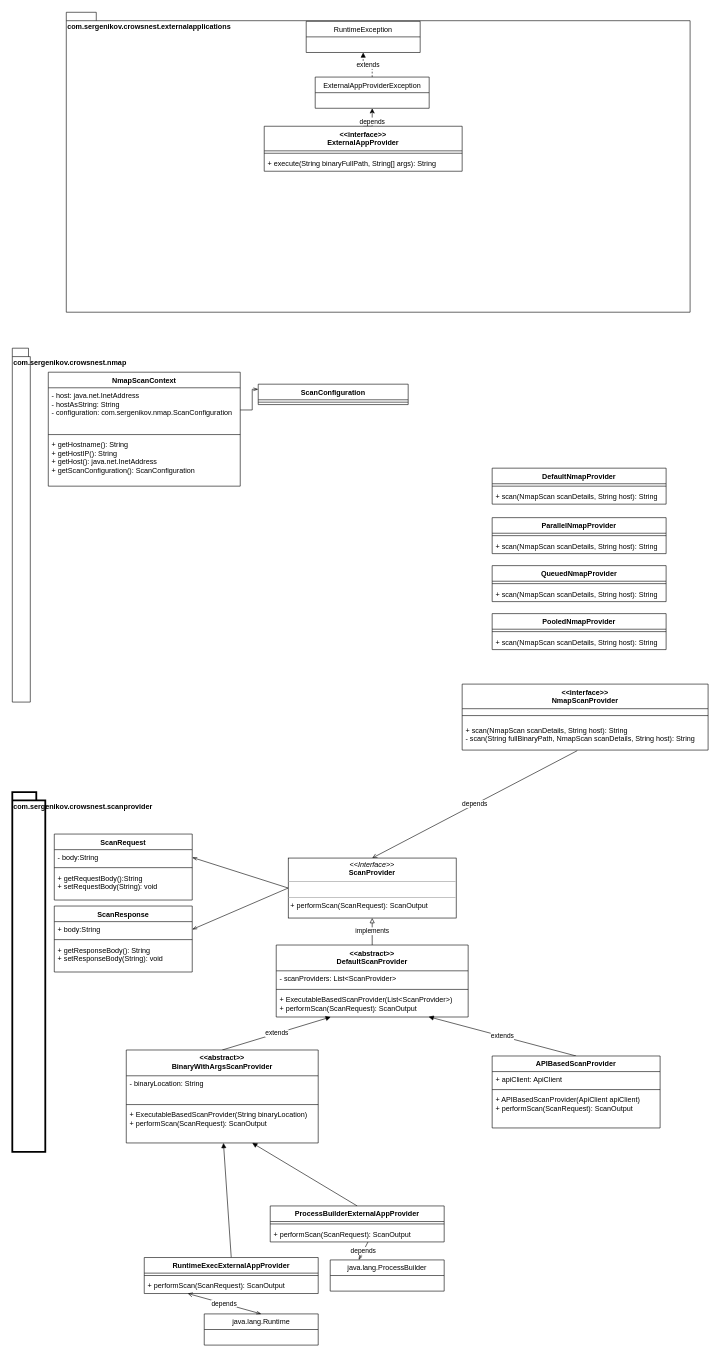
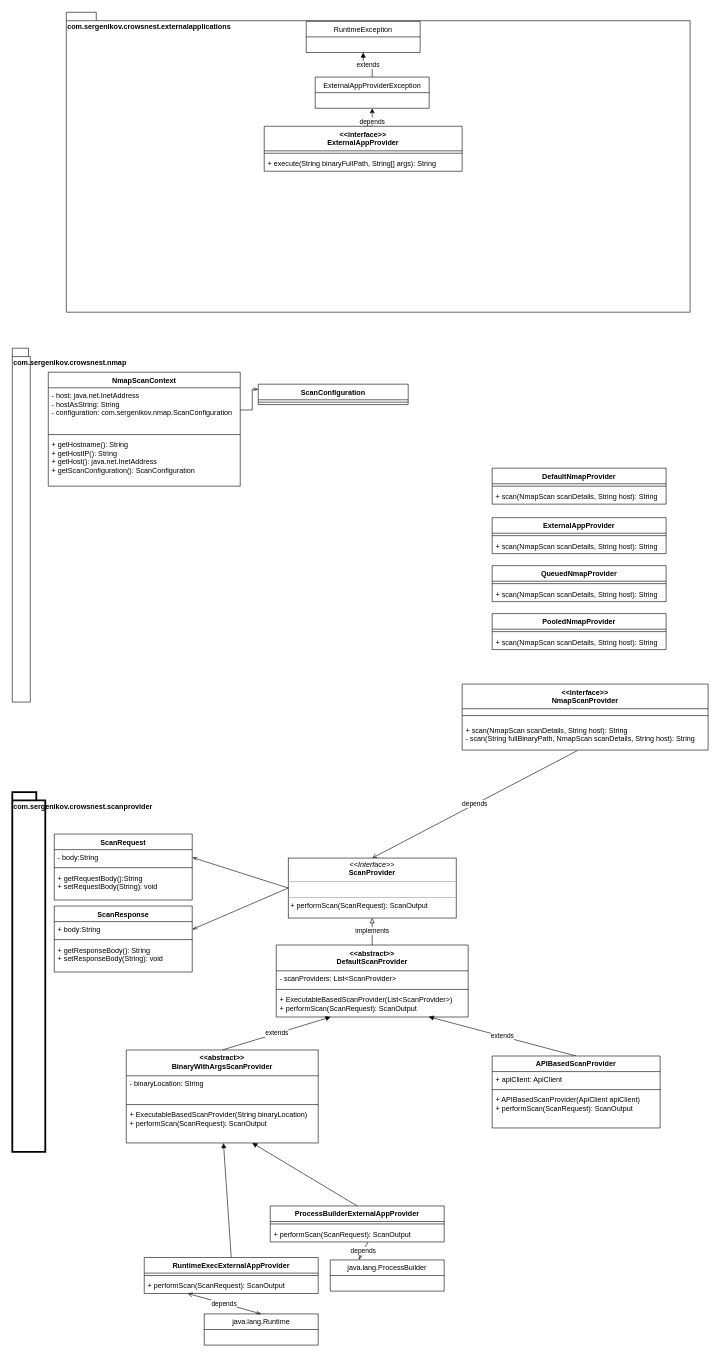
edge "ExternalAppProviderException" -> "RuntimeException": style dashed -> solid
node "ParallelNmapProvider": label "ParallelNmapProvider" -> "ExternalAppProvider"
